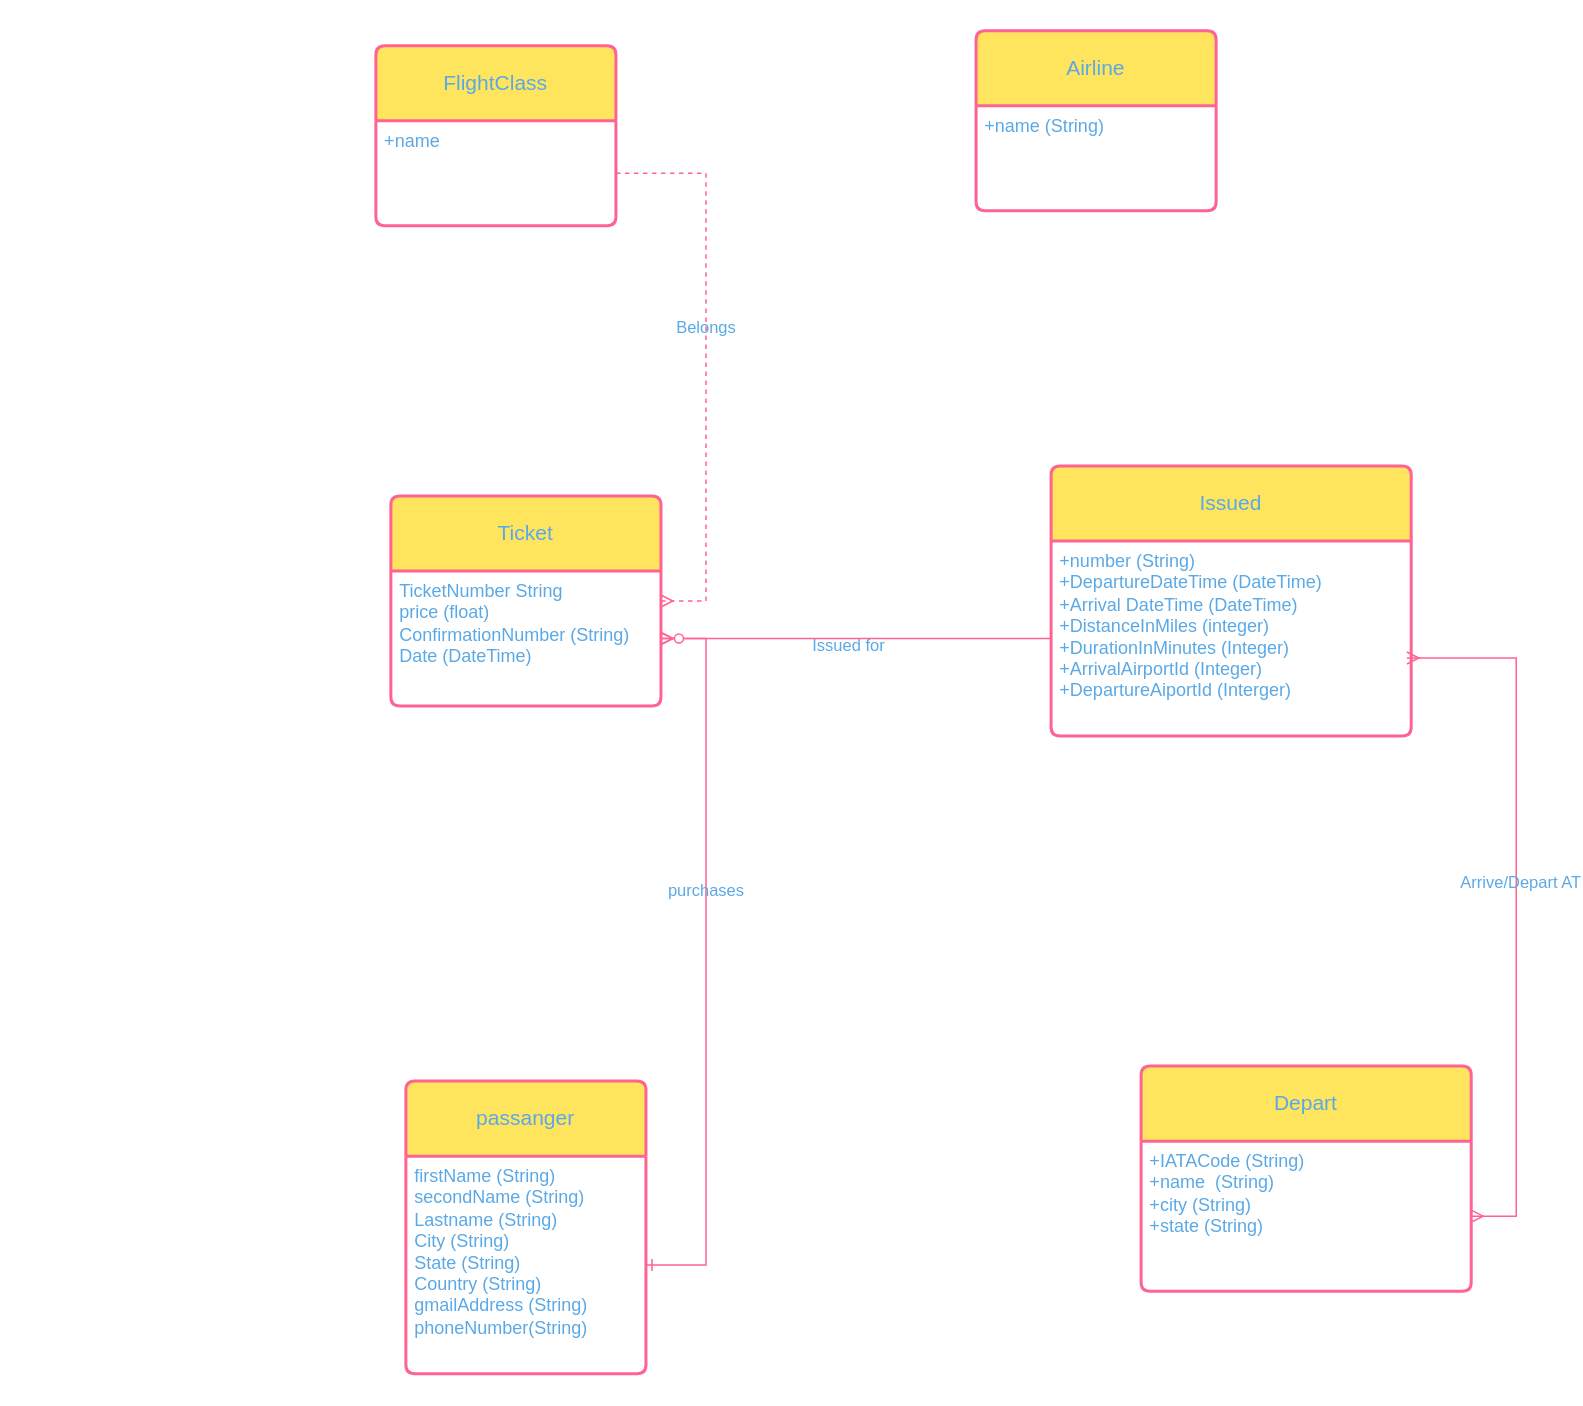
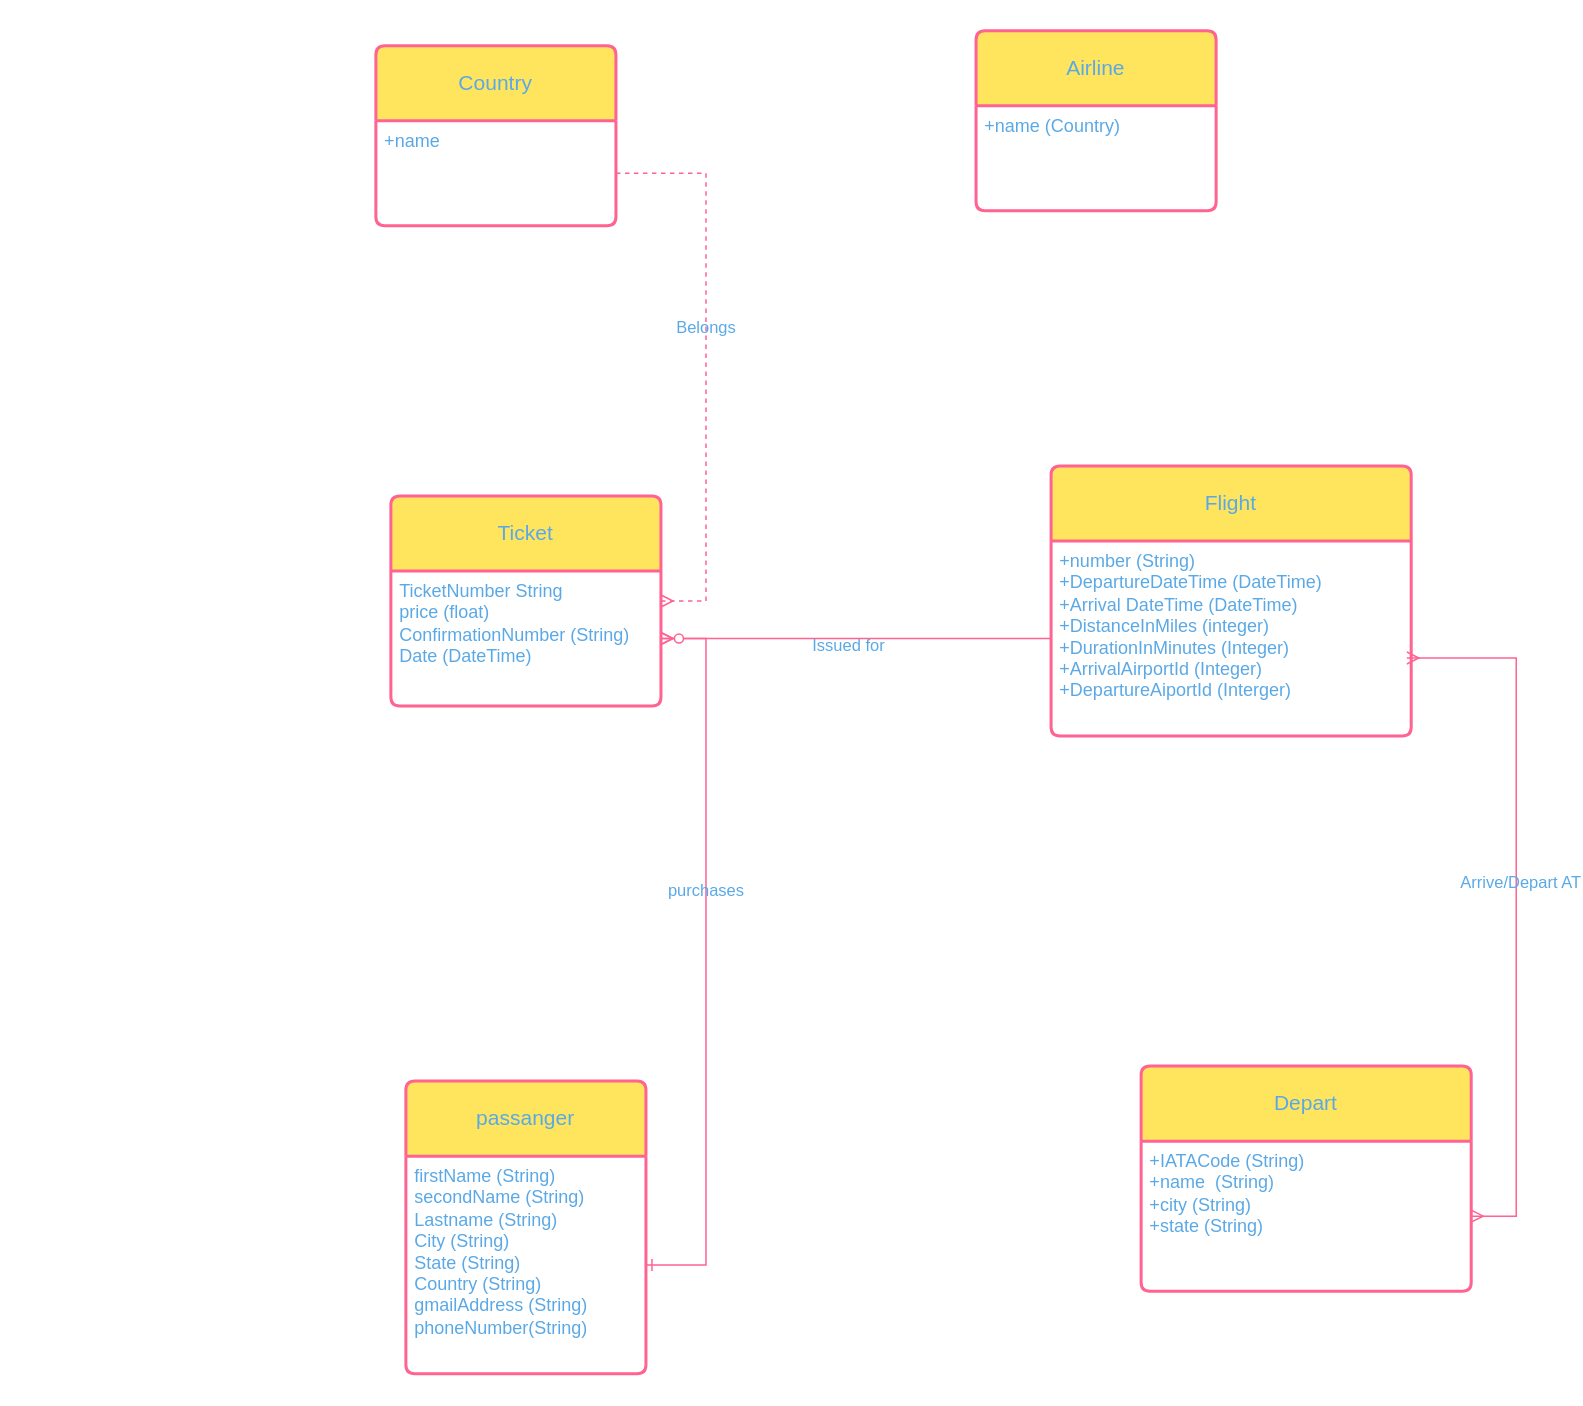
node "FlightClass": label "FlightClass" -> "Country"
node "+name (String)": label "+name (String)" -> "+name (Country)"
node "Issued": label "Issued" -> "Flight"
